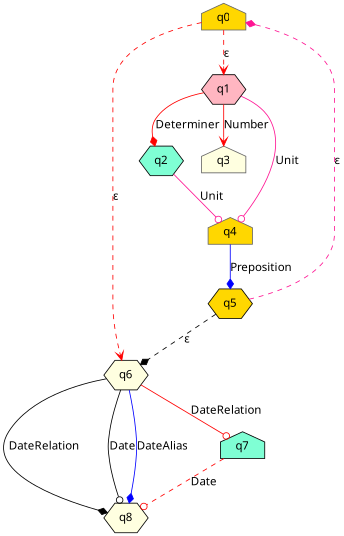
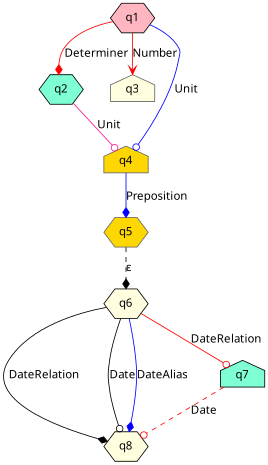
node "q0": removed
edge "q1" -> "q4": color deeppink -> blue
node "q5": color black -> gray40
